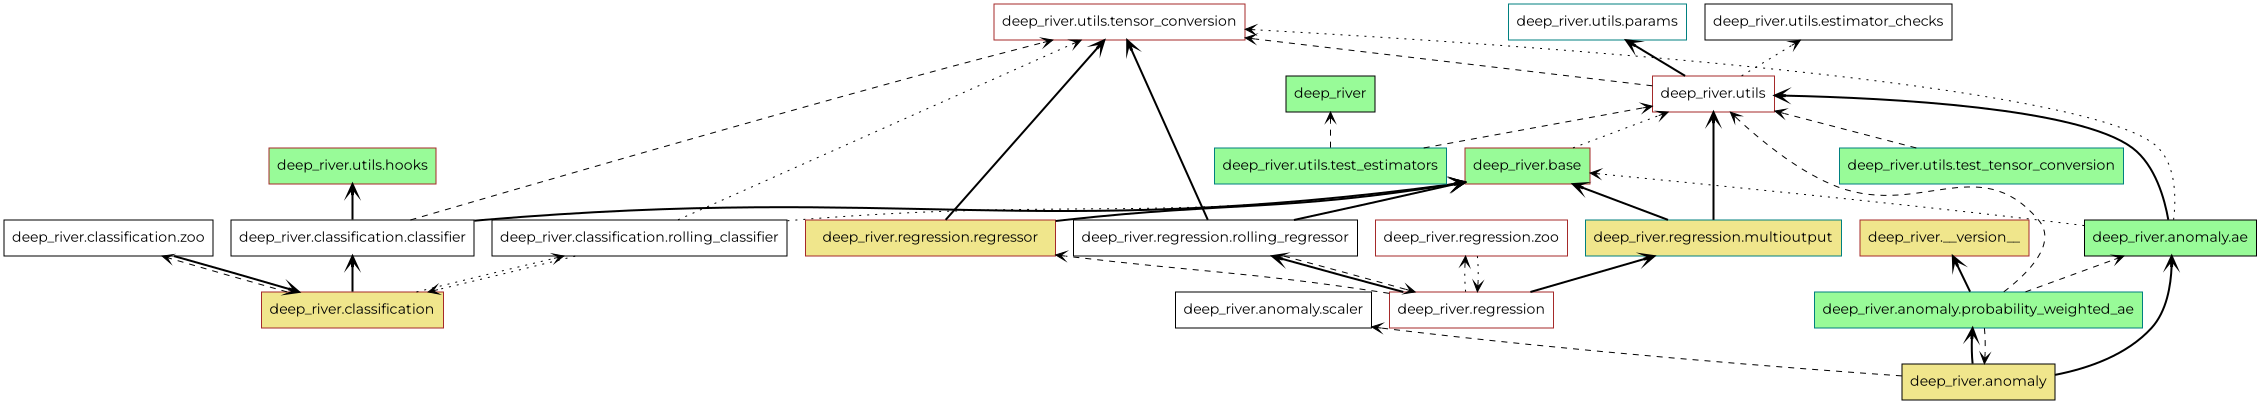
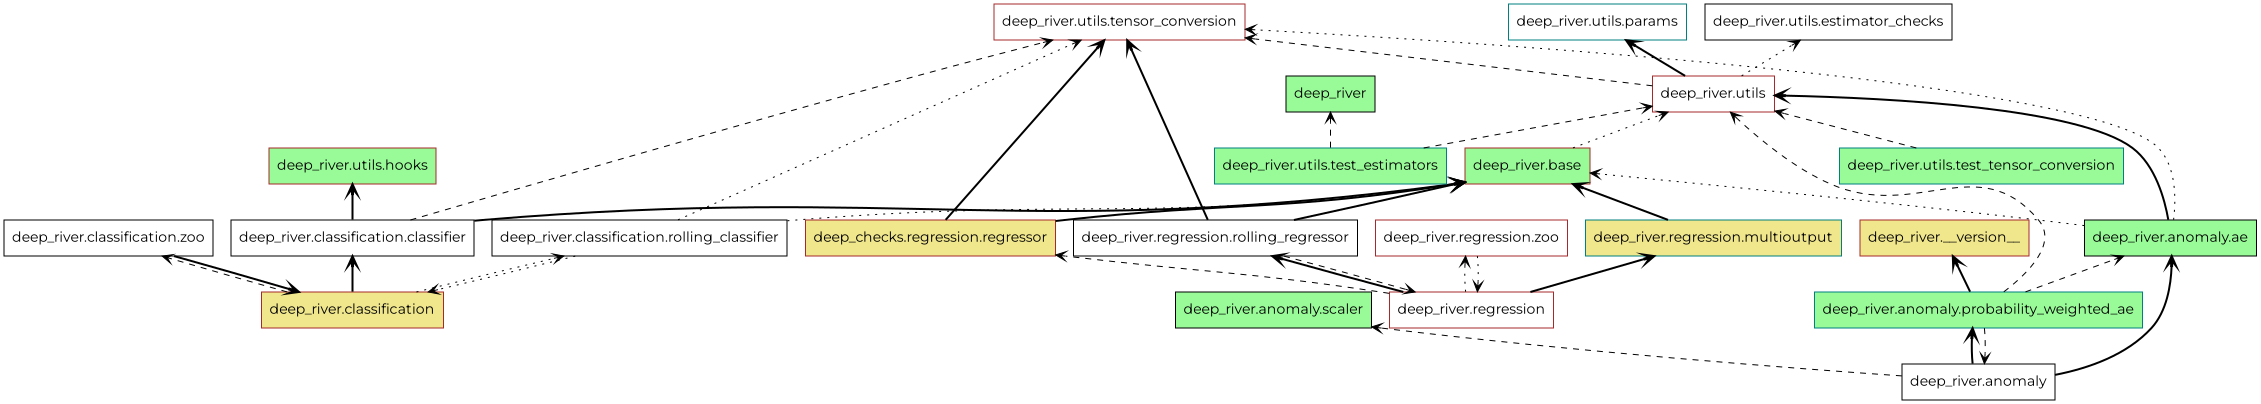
edge "deep_river.regression.multioutput" -> "deep_river.utils": removed
node "deep_river.regression.regressor": label "deep_river.regression.regressor" -> "deep_checks.regression.regressor"
node "deep_river.anomaly.scaler": fillcolor white -> palegreen
node "deep_river.anomaly": fillcolor khaki -> white
